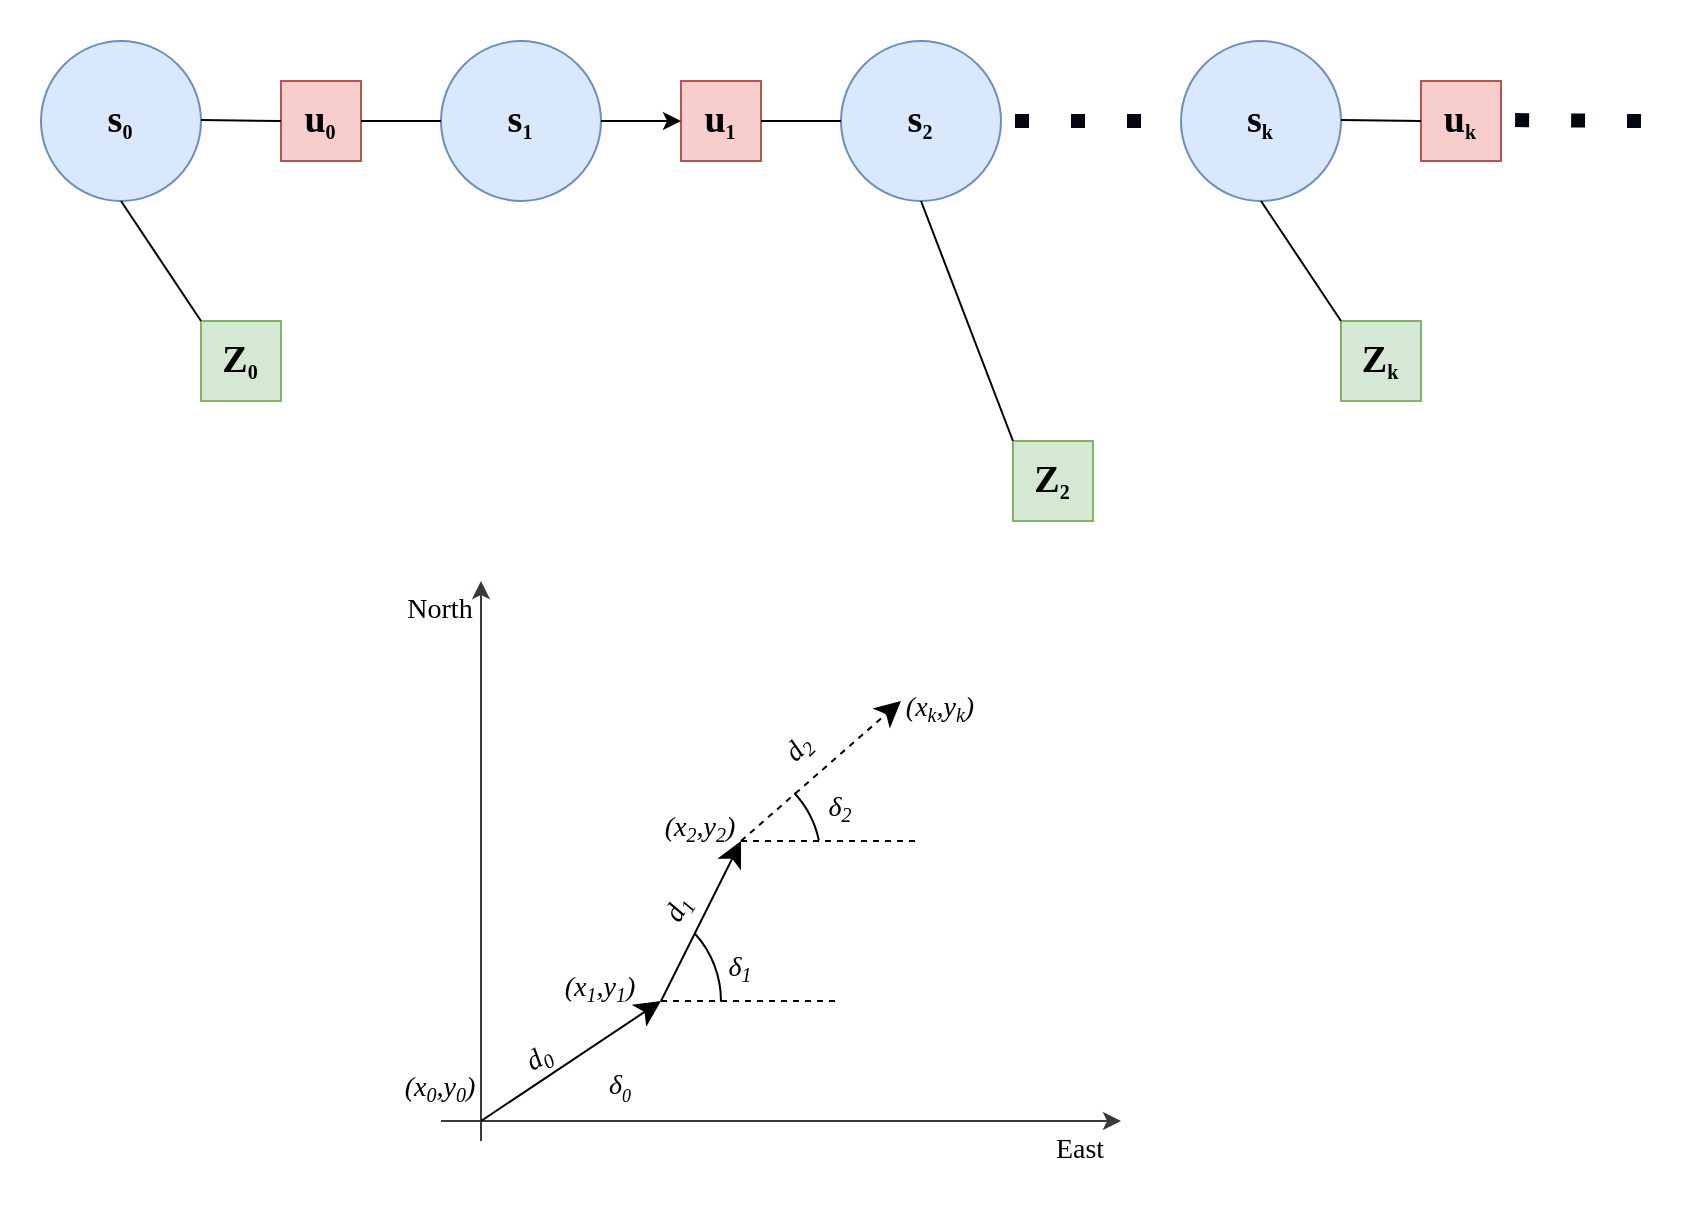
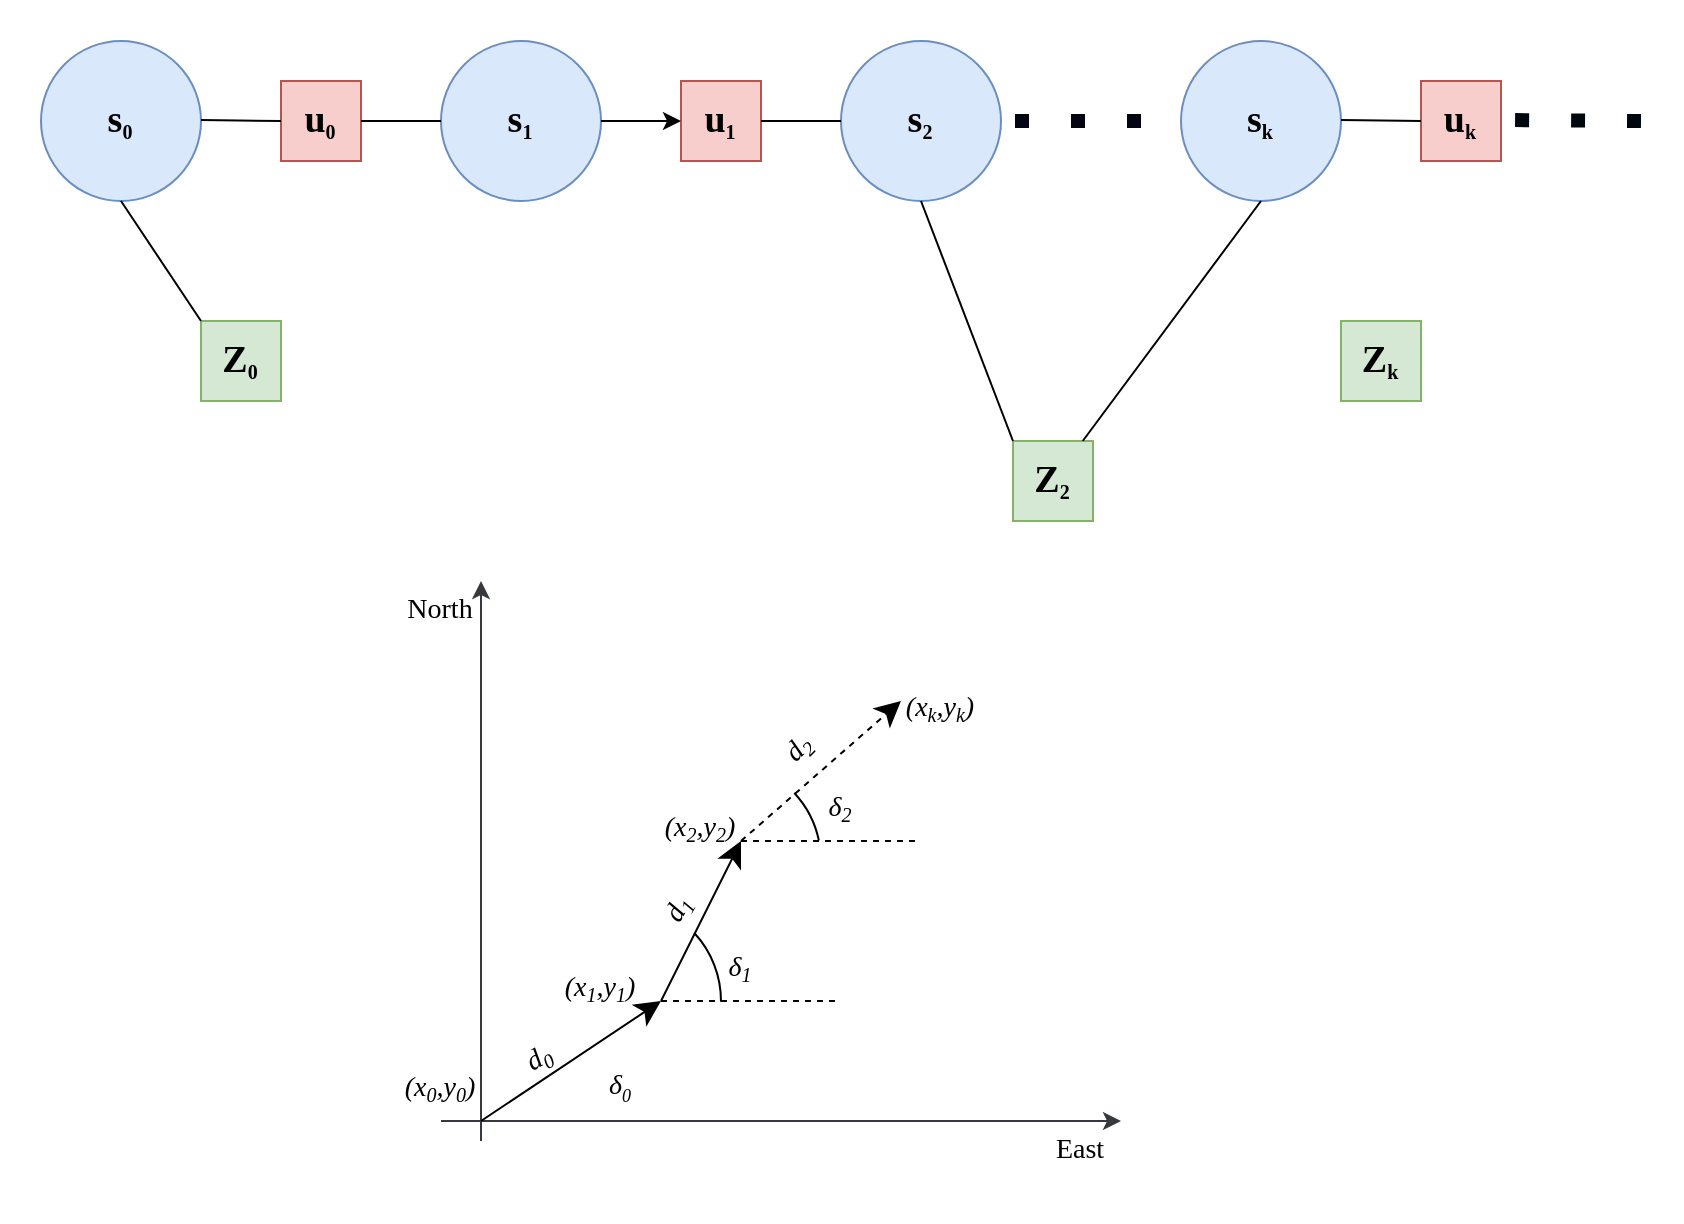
edge "sk" -- "Zk": now "sk" -- "Z2"
